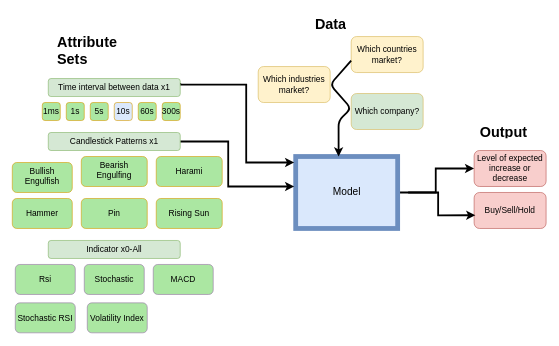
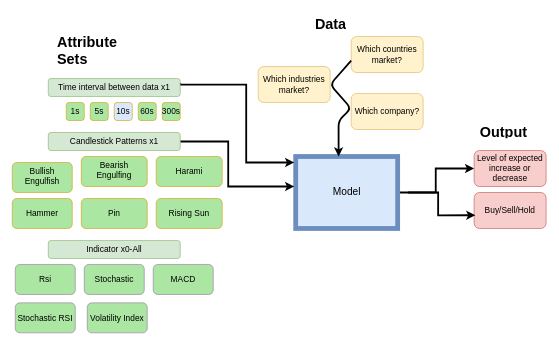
node "1ms": removed
node "Which company?": fillcolor #d5e8d4 -> #fff2cc
